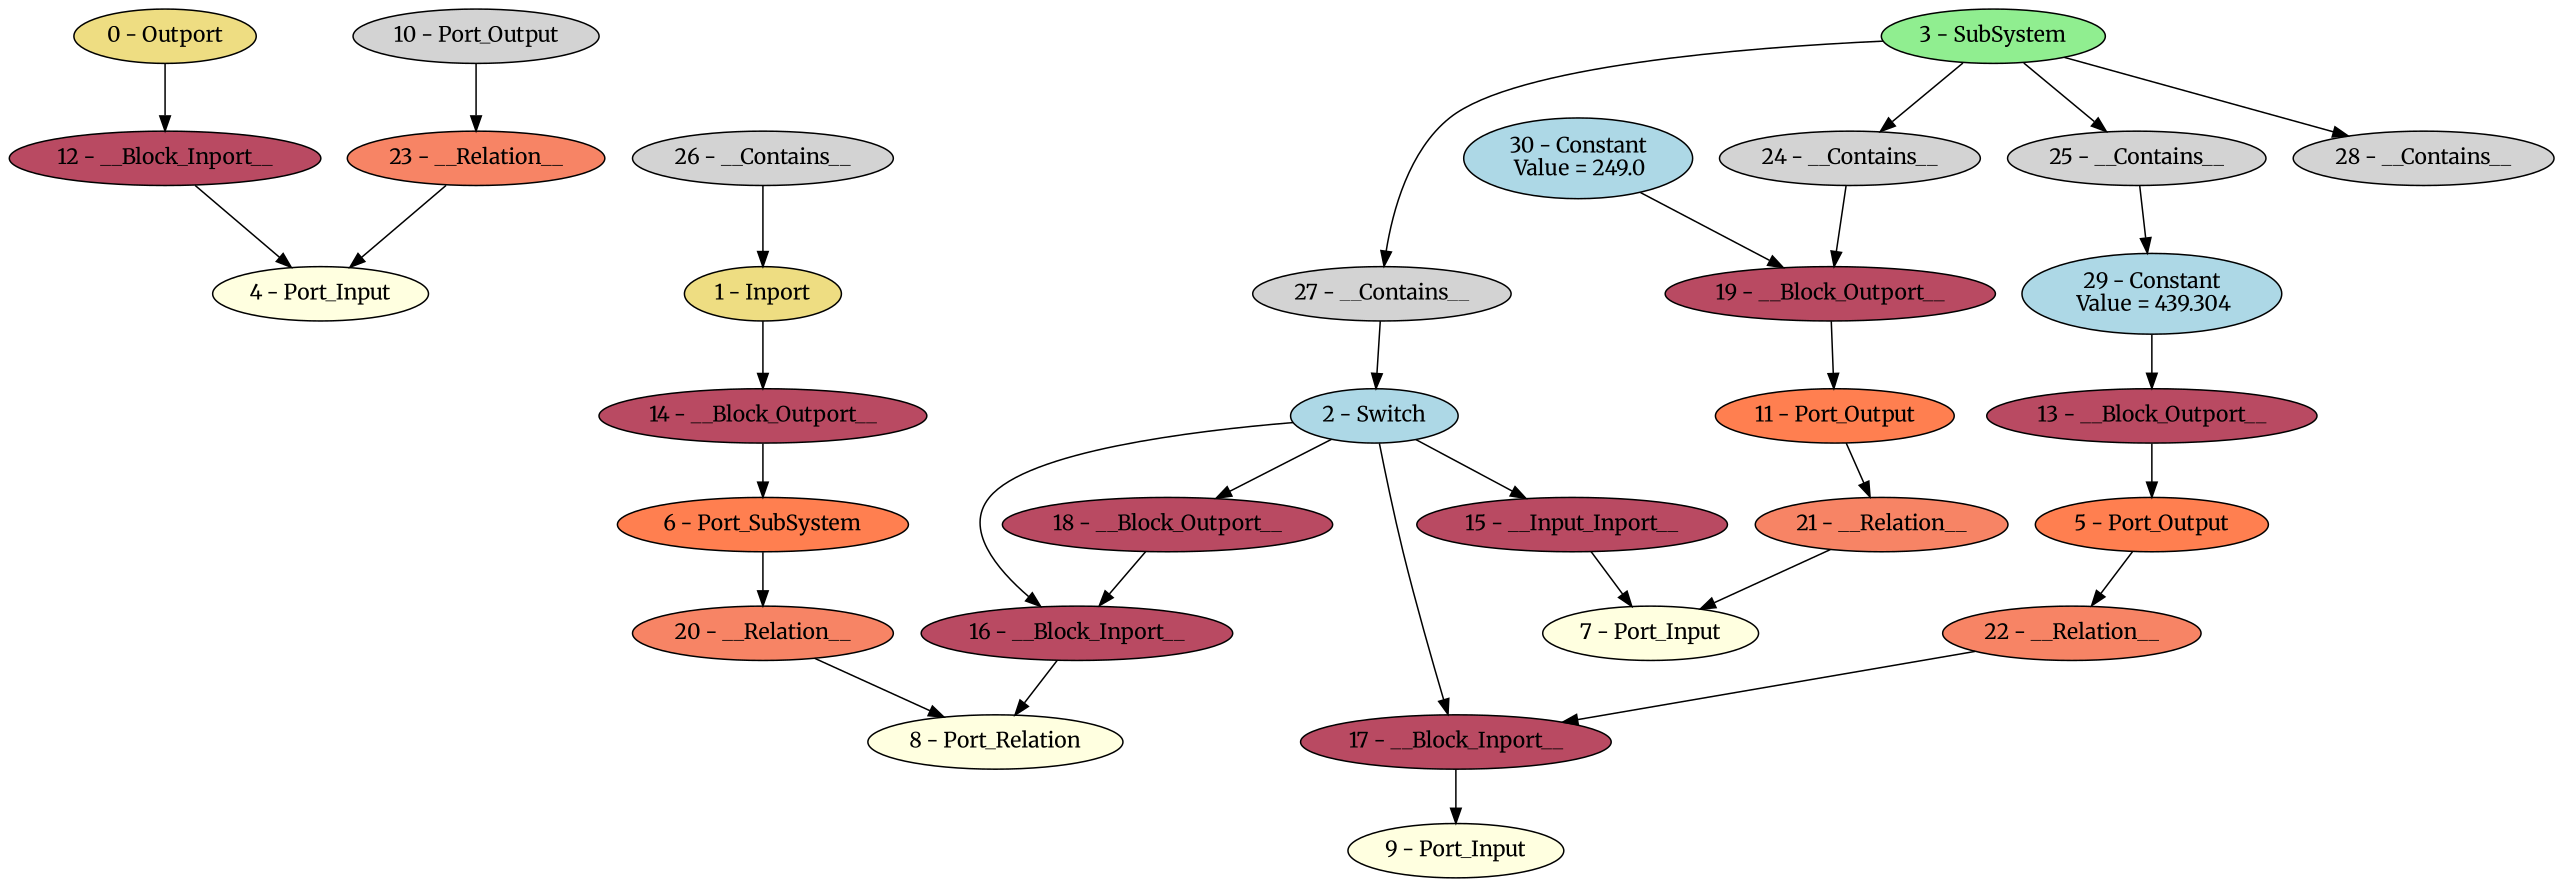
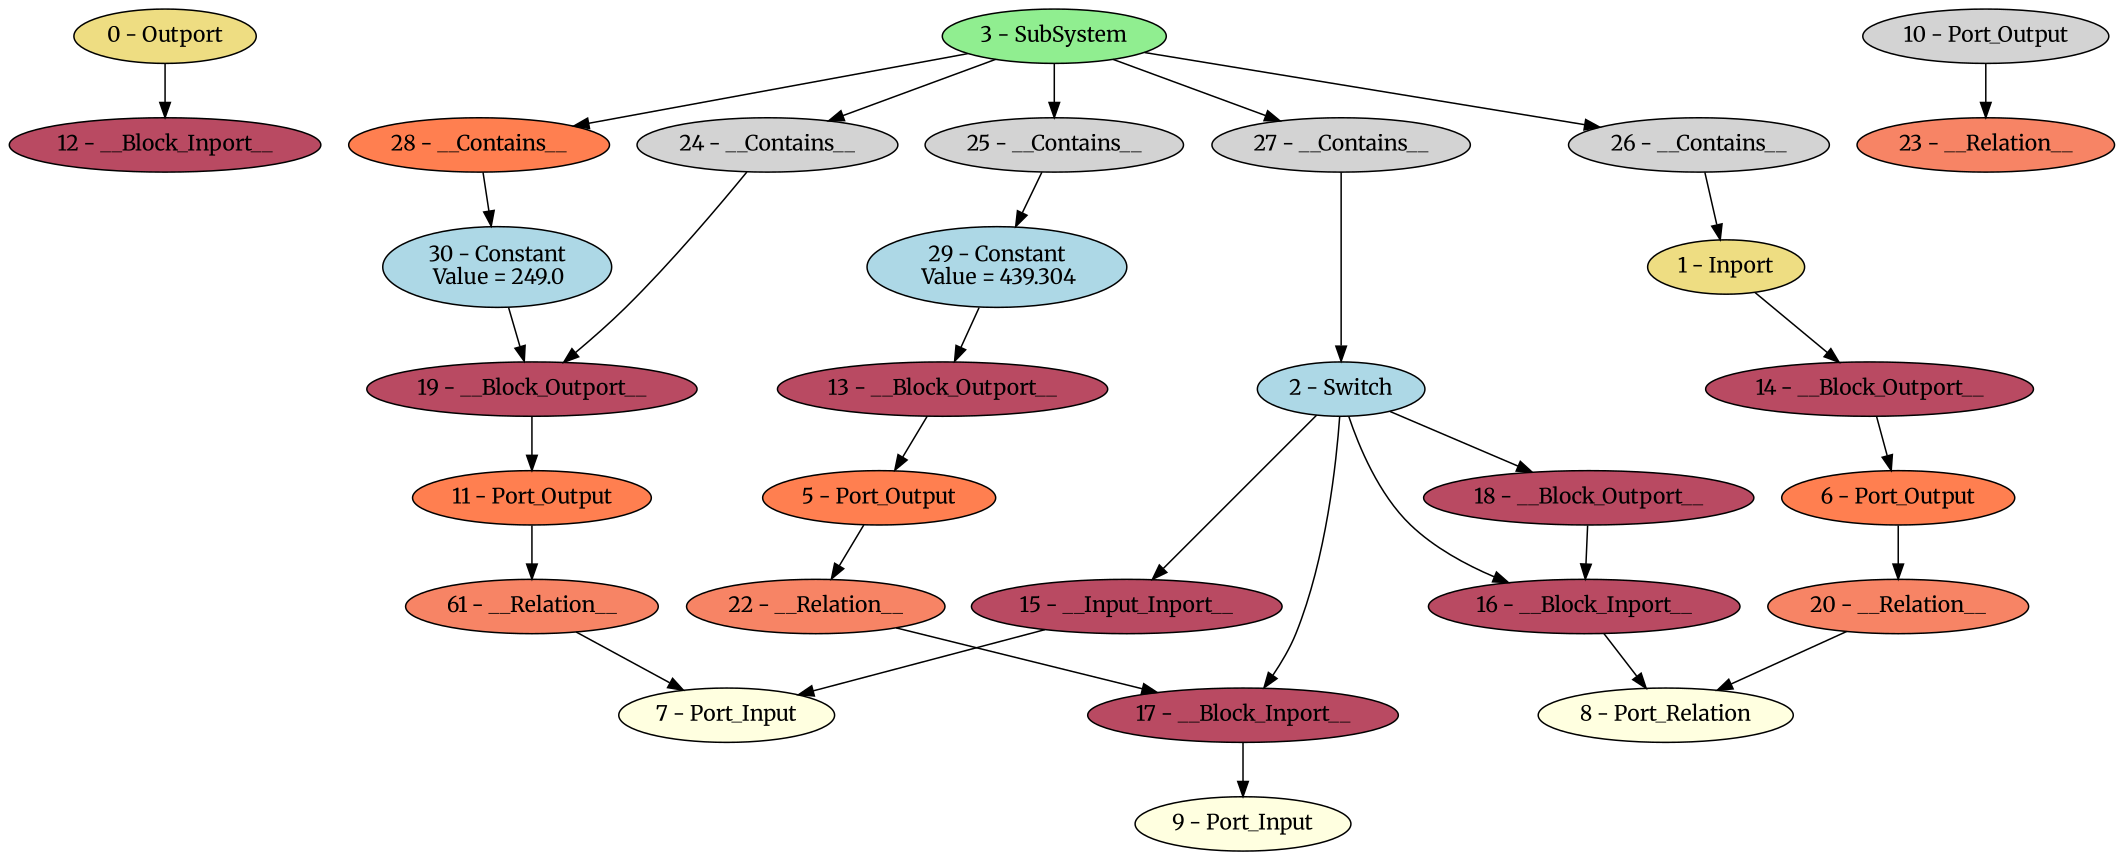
edge "3 - SubSystem" -> "26 - __Contains__": added
node "28 - __Contains__": fillcolor lightgray -> coral
edge "28 - __Contains__" -> "30 - Constant Value = 249.0": added
node "4 - Port_Input": removed
node "6 - Port_SubSystem": label "6 - Port_SubSystem" -> "6 - Port_Output"
node "21 - __Relation__": label "21 - __Relation__" -> "61 - __Relation__"
